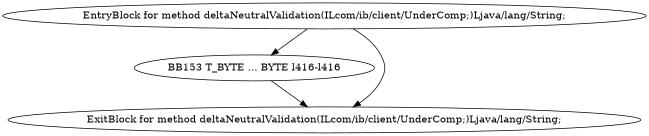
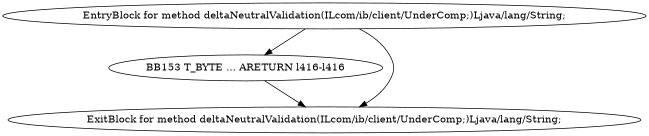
node "BB153 T_BYTE ... BYTE l416-l416": label "BB153 T_BYTE ... BYTE l416-l416" -> "BB153 T_BYTE ... ARETURN l416-l416"
